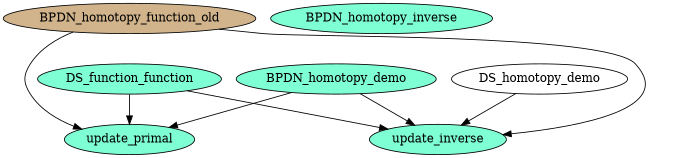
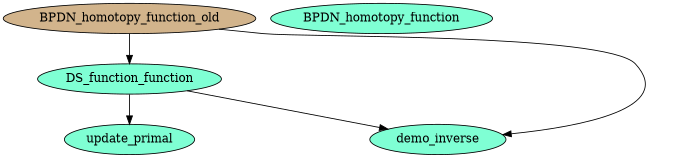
node "BPDN_homotopy_inverse": label "BPDN_homotopy_inverse" -> "BPDN_homotopy_function"
edge "BPDN_homotopy_function_old" -> "update_primal": now "BPDN_homotopy_function_old" -> "DS_function_function"
node "BPDN_homotopy_demo": removed
node "DS_homotopy_demo": removed
node "update_inverse": label "update_inverse" -> "demo_inverse"
